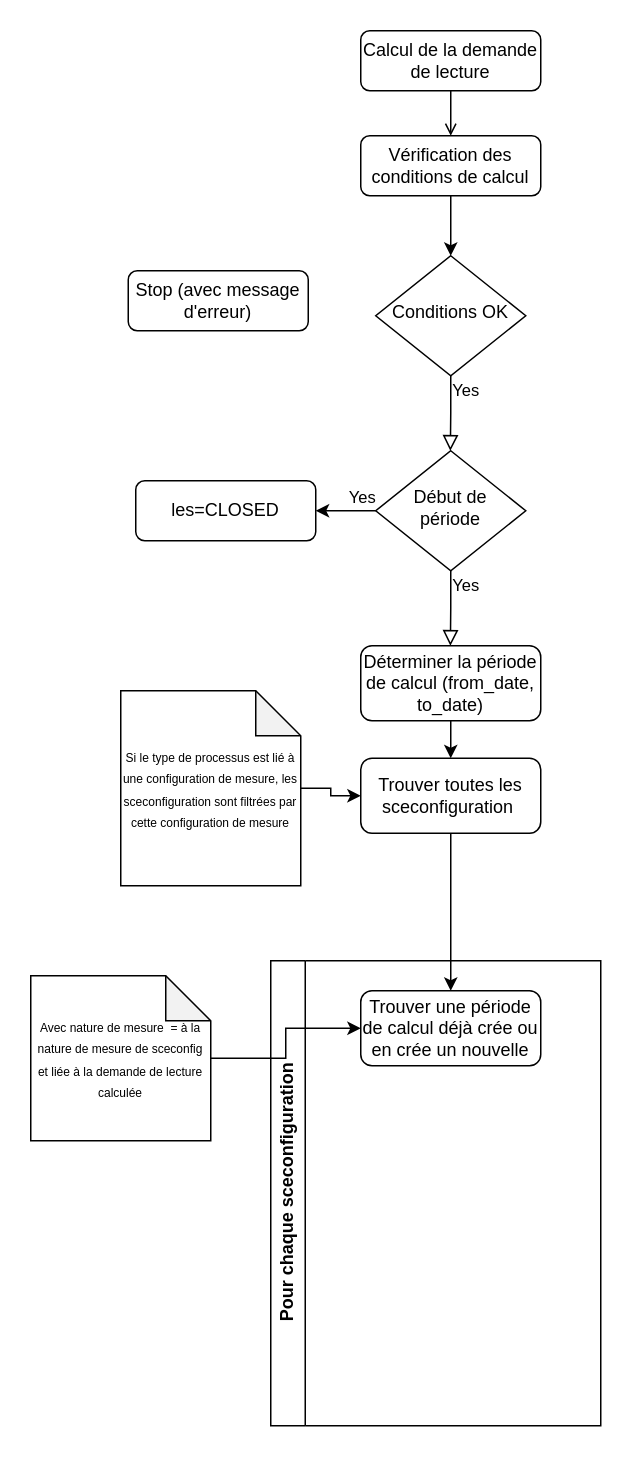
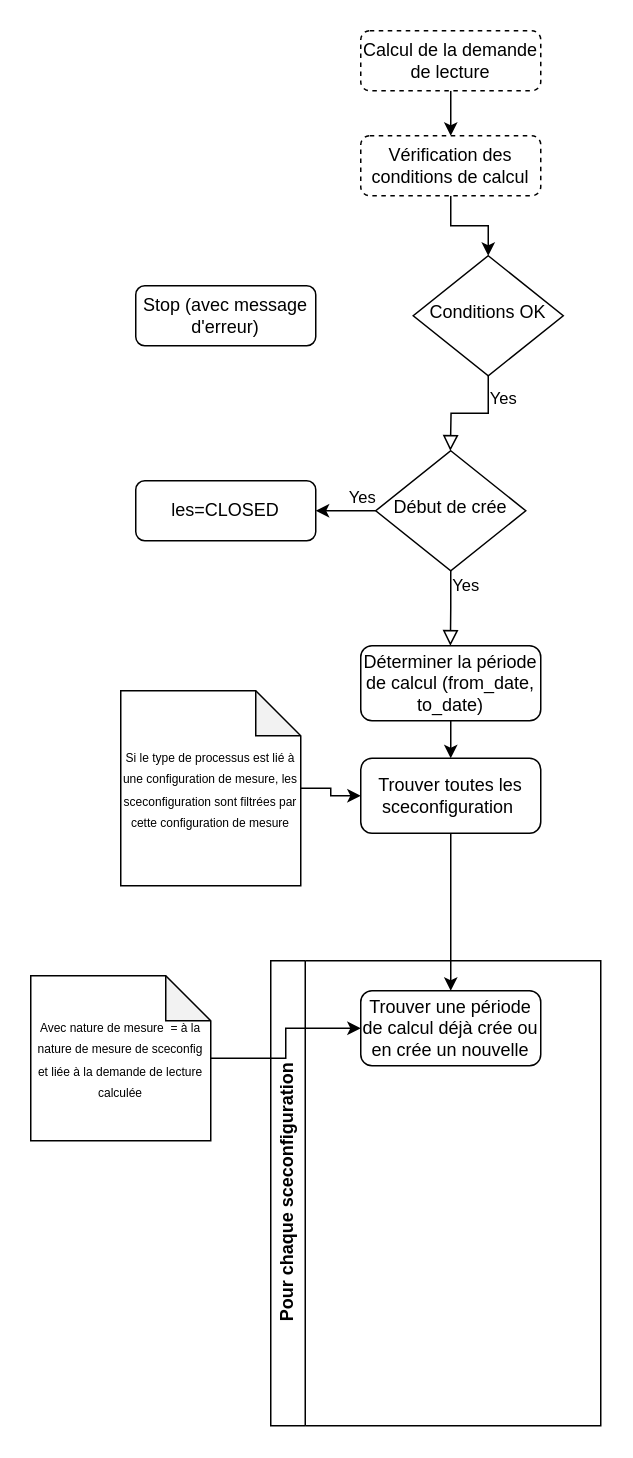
node "Calcul de la demande de lecture": style solid -> dashed
edge "Calcul de la demande de lecture" -> "Vérification des conditions de calcul": arrowhead open -> classic
node "Vérification des conditions de calcul": style solid -> dashed
node "Stop (avec message d'erreur)": moved (218, 301) -> (226, 316)
node "Conditions OK": moved (451, 316) -> (488, 316)
node "Début de période": label "Début de période" -> "Début de crée"
